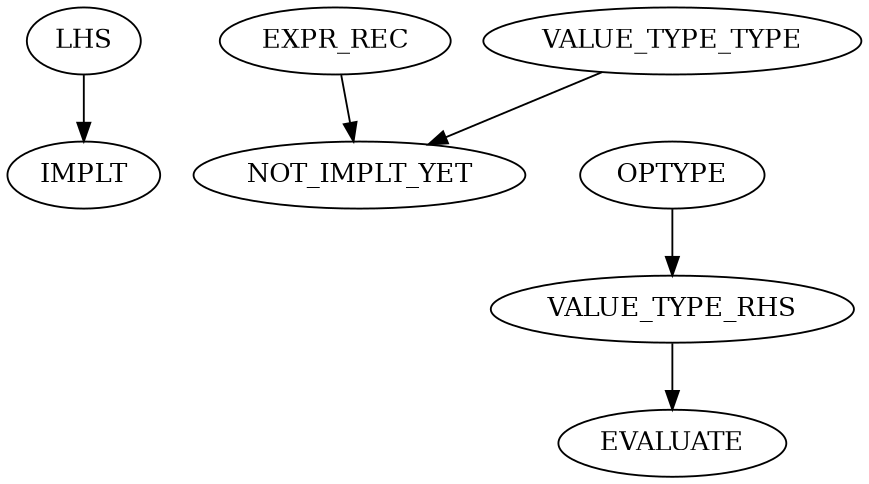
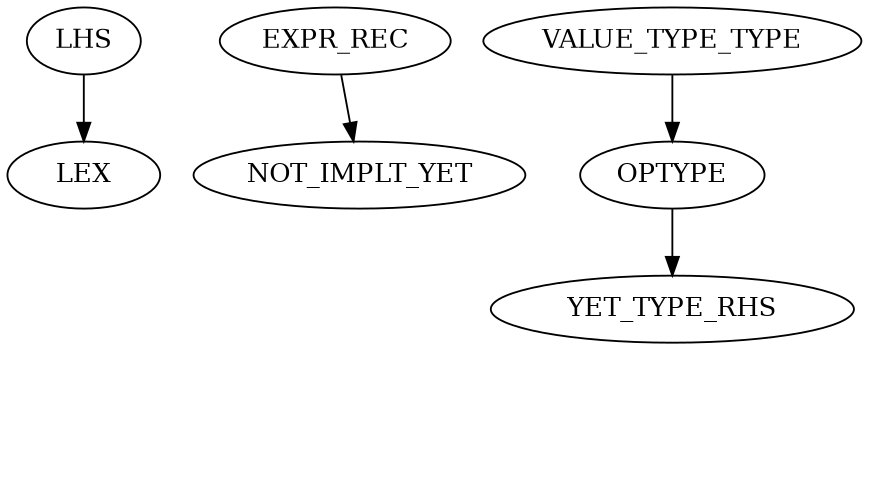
edge "VALUE_TYPE_TYPE" -> "NOT_IMPLT_YET": now "VALUE_TYPE_TYPE" -> "OPTYPE"
node "IMPLT": label "IMPLT" -> "LEX"
node "VALUE_TYPE_RHS": label "VALUE_TYPE_RHS" -> "YET_TYPE_RHS"
node "EVALUATE": removed
